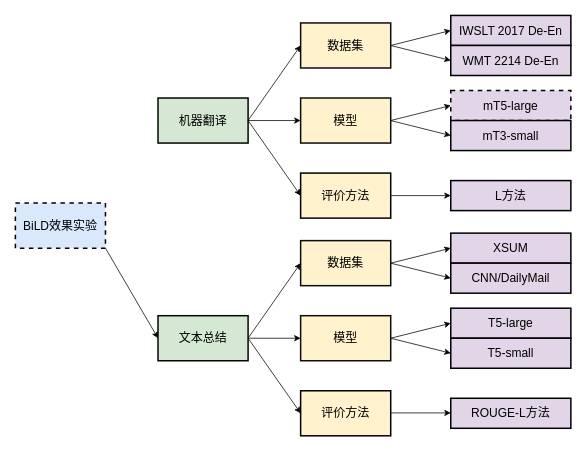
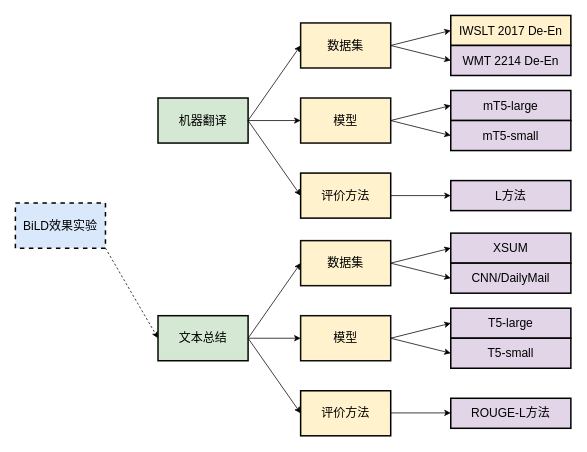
node "IWSLT 2017 De-En": fillcolor #e1d5e7 -> #fff2cc
node "mT5-large": style dashed -> solid
node "mT3-small": label "mT3-small" -> "mT5-small"
edge "BiLD效果实验" -> "文本总结": style solid -> dashed
